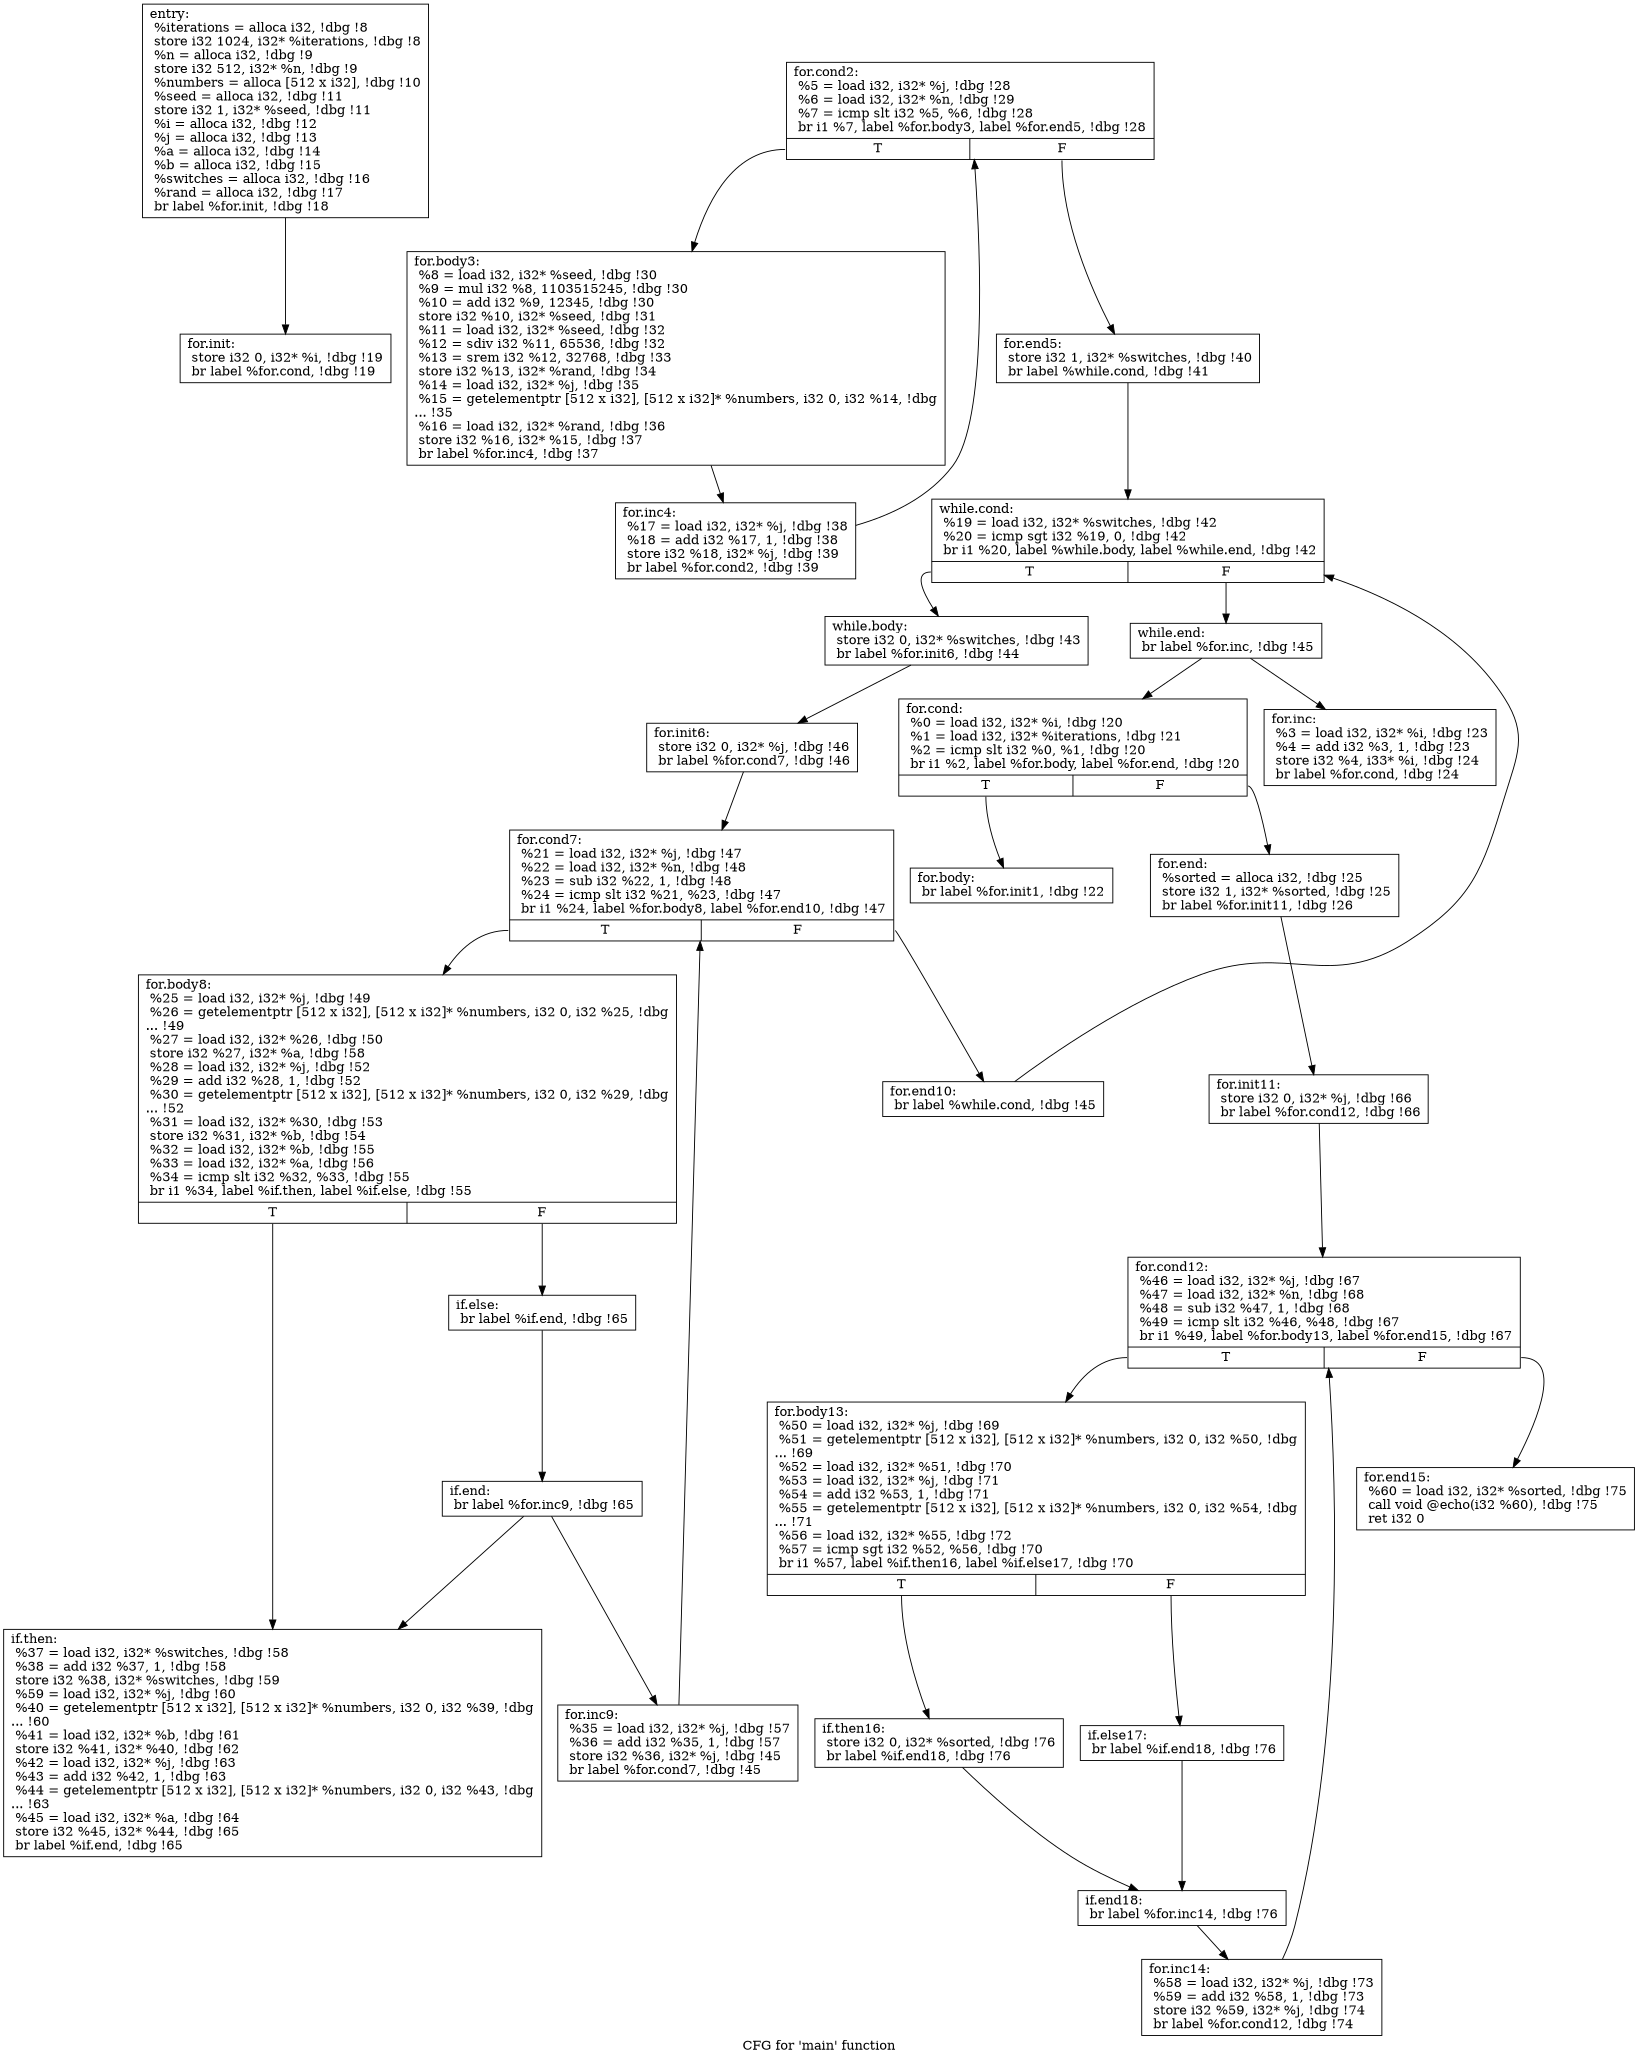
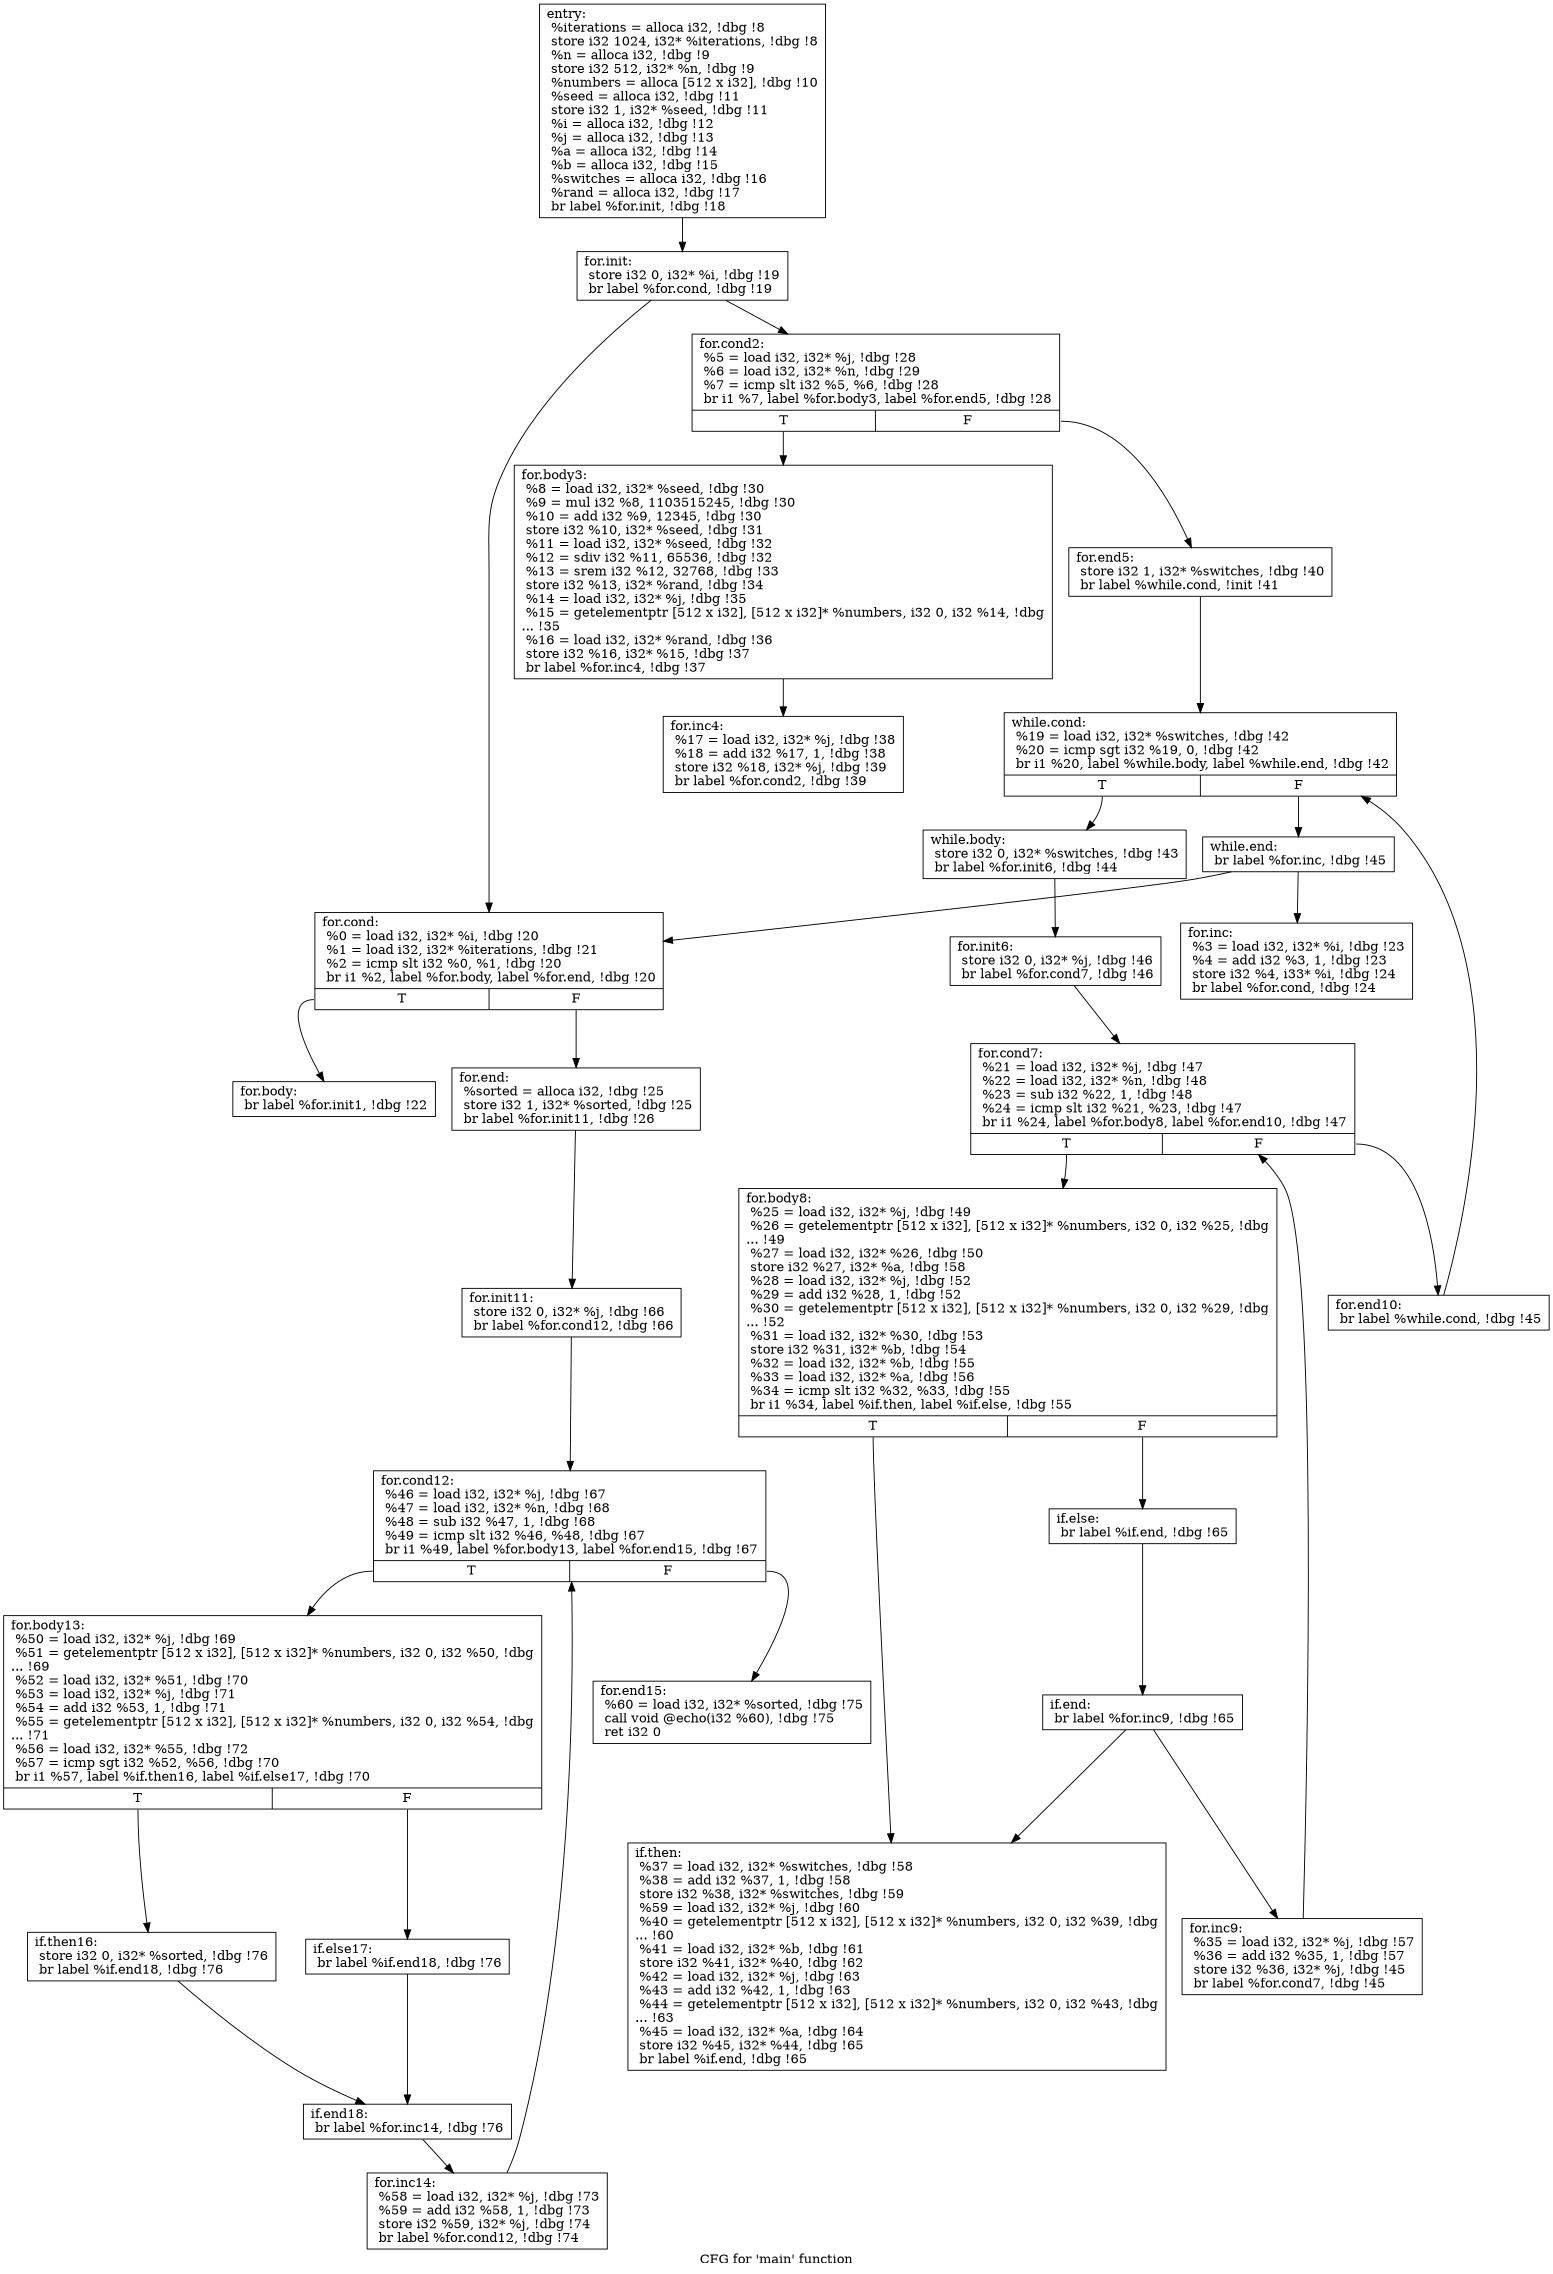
node "for.end5:": text "br label %while.cond, !dbg !41" -> "br label %while.cond, !init !41"
edge "for.inc4:" -> "for.cond2:": now "for.init:" -> "for.cond2:"
edge "for.init:" -> "for.cond:": added
